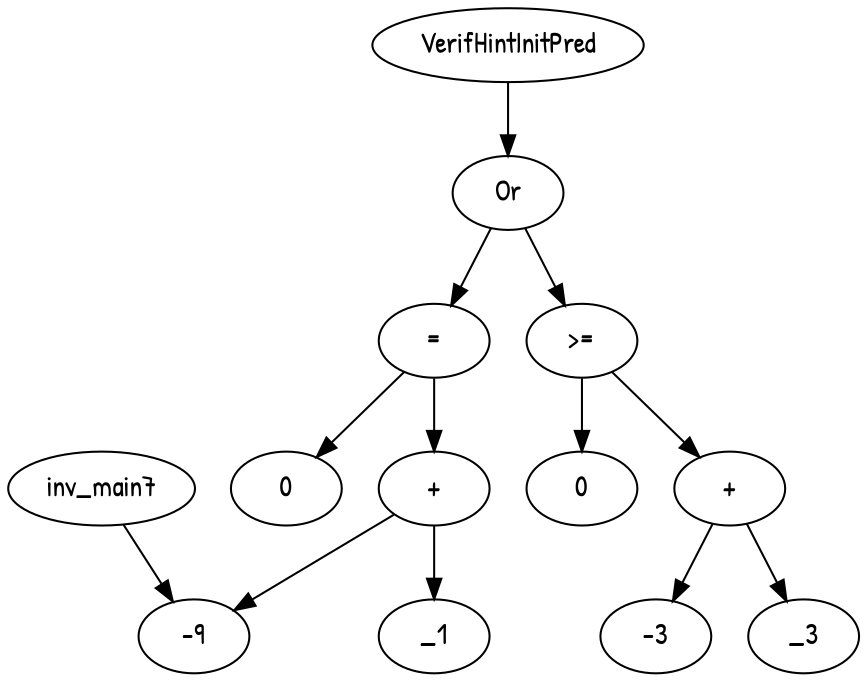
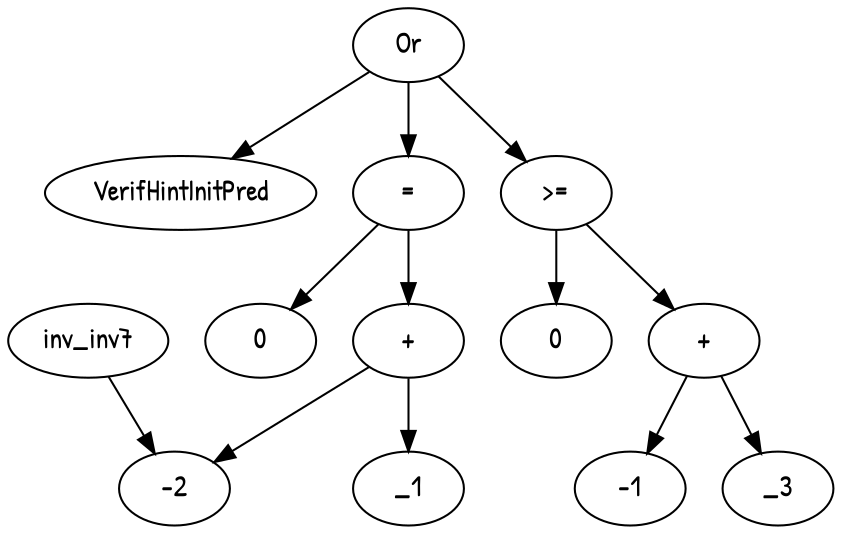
edge "VerifHintInitPred" -> "Or": reversed
node "inv_main7": label "inv_main7" -> "inv_inv7"
node "-9": label "-9" -> "-2"
node "-3": label "-3" -> "-1"
